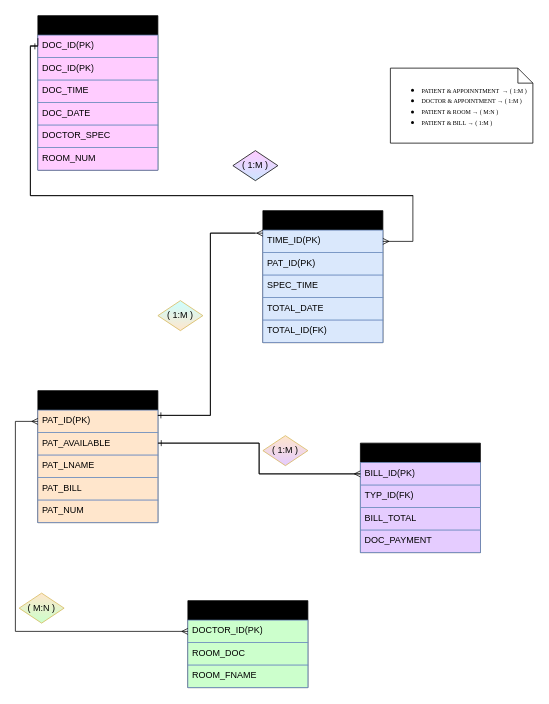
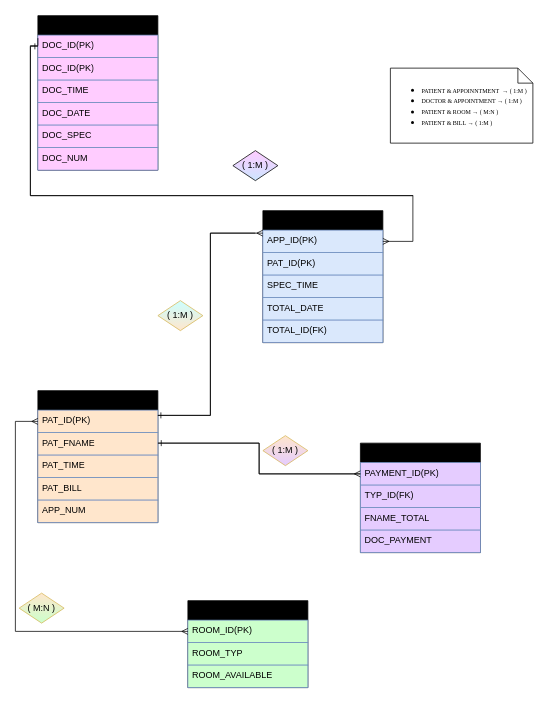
node "BILL": label "BILL" -> "DOCTOR"
node "DOCTOR_SPEC": label "DOCTOR_SPEC" -> "DOC_SPEC"
node "ROOM_NUM": label "ROOM_NUM" -> "DOC_NUM"
node "APPOINTMENT": label "APPOINTMENT" -> "PAYMENT"
node "TIME_ID(PK)": label "TIME_ID(PK)" -> "APP_ID(PK)"
node "PATIENT": label "PATIENT" -> "TYP"
node "PAT_AVAILABLE": label "PAT_AVAILABLE" -> "PAT_FNAME"
node "PAT_LNAME": label "PAT_LNAME" -> "PAT_TIME"
node "BILL_ID(PK)": label "BILL_ID(PK)" -> "PAYMENT_ID(PK)"
node "PAT_NUM": label "PAT_NUM" -> "APP_NUM"
node "BILL_TOTAL": label "BILL_TOTAL" -> "FNAME_TOTAL"
node "PAT": label "PAT" -> "ROOM"
node "DOCTOR_ID(PK)": label "DOCTOR_ID(PK)" -> "ROOM_ID(PK)"
node "ROOM_DOC": label "ROOM_DOC" -> "ROOM_TYP"
node "ROOM_FNAME": label "ROOM_FNAME" -> "ROOM_AVAILABLE"
